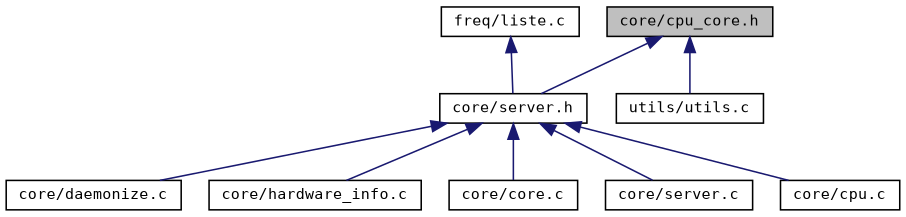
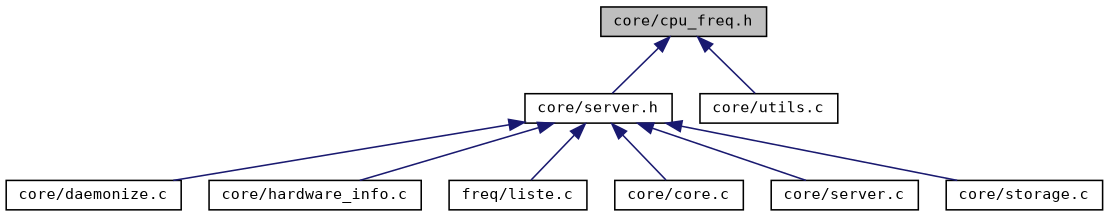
node "core/cpu_core.h": label "core/cpu_core.h" -> "core/cpu_freq.h"
edge "core/server.h" -> "freq/liste.c": reversed
node "utils/utils.c": label "utils/utils.c" -> "core/utils.c"
node "core/cpu.c": label "core/cpu.c" -> "core/storage.c"
